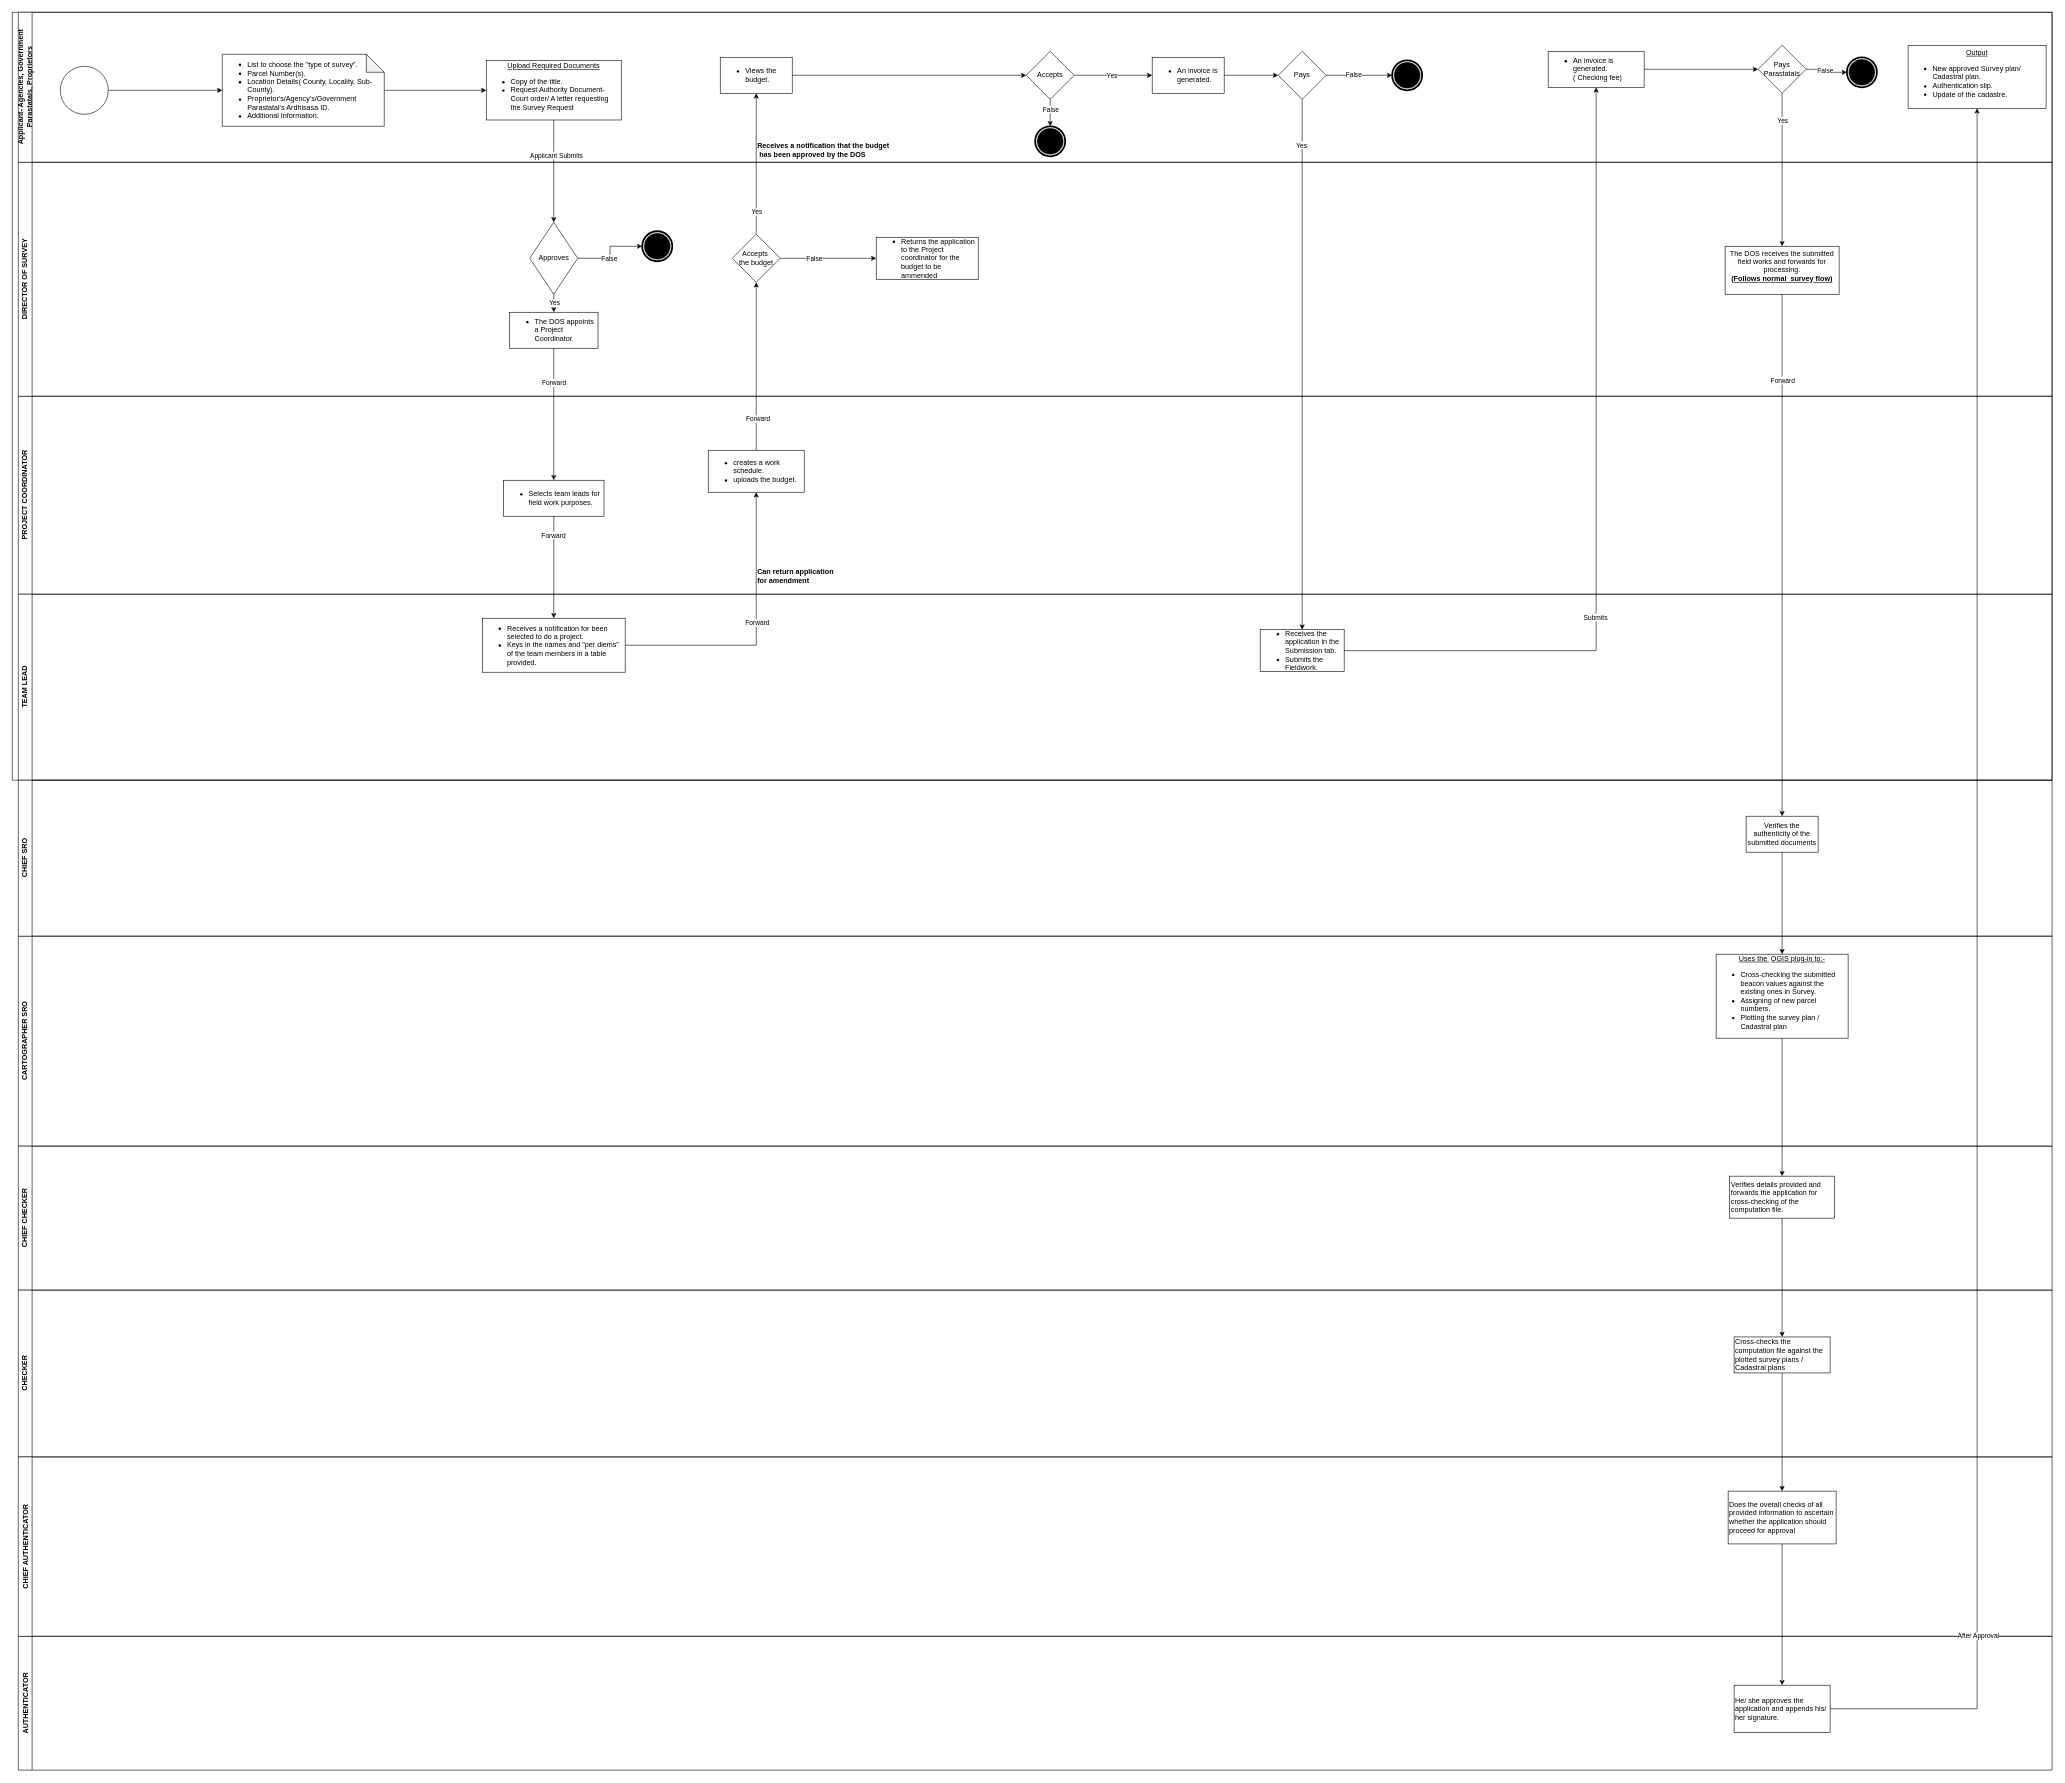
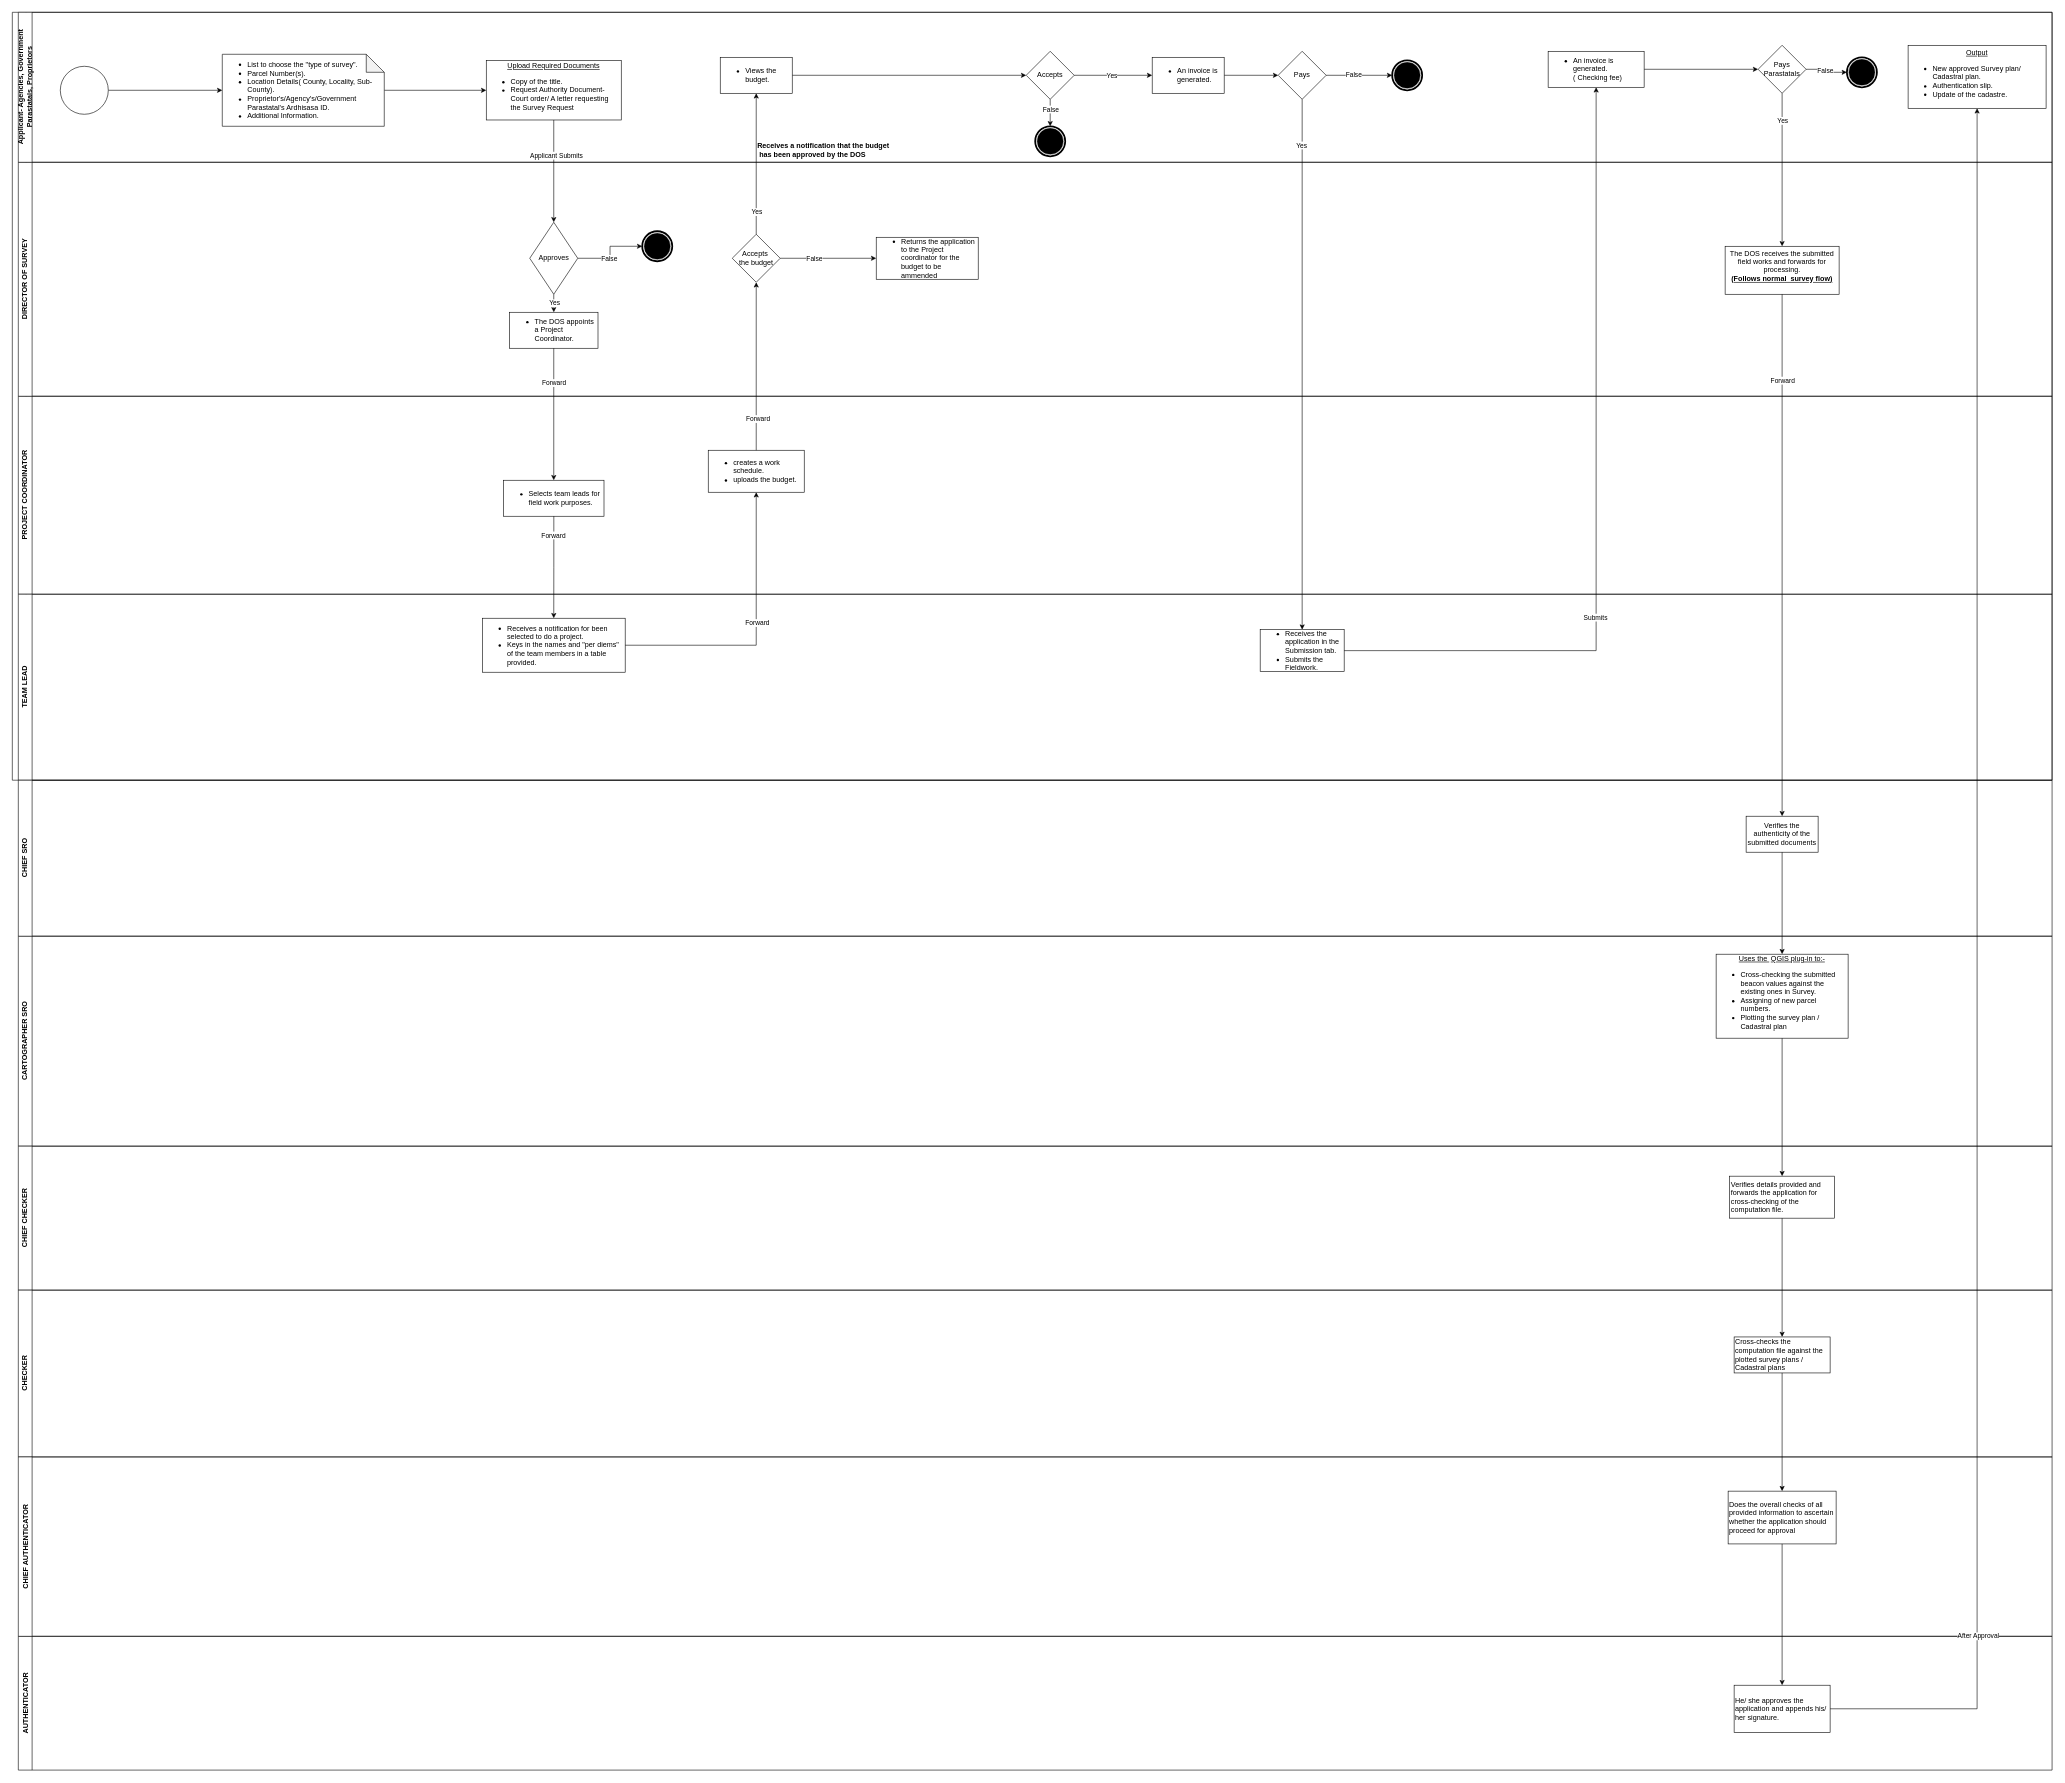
node "Can return application for amendment": removed
